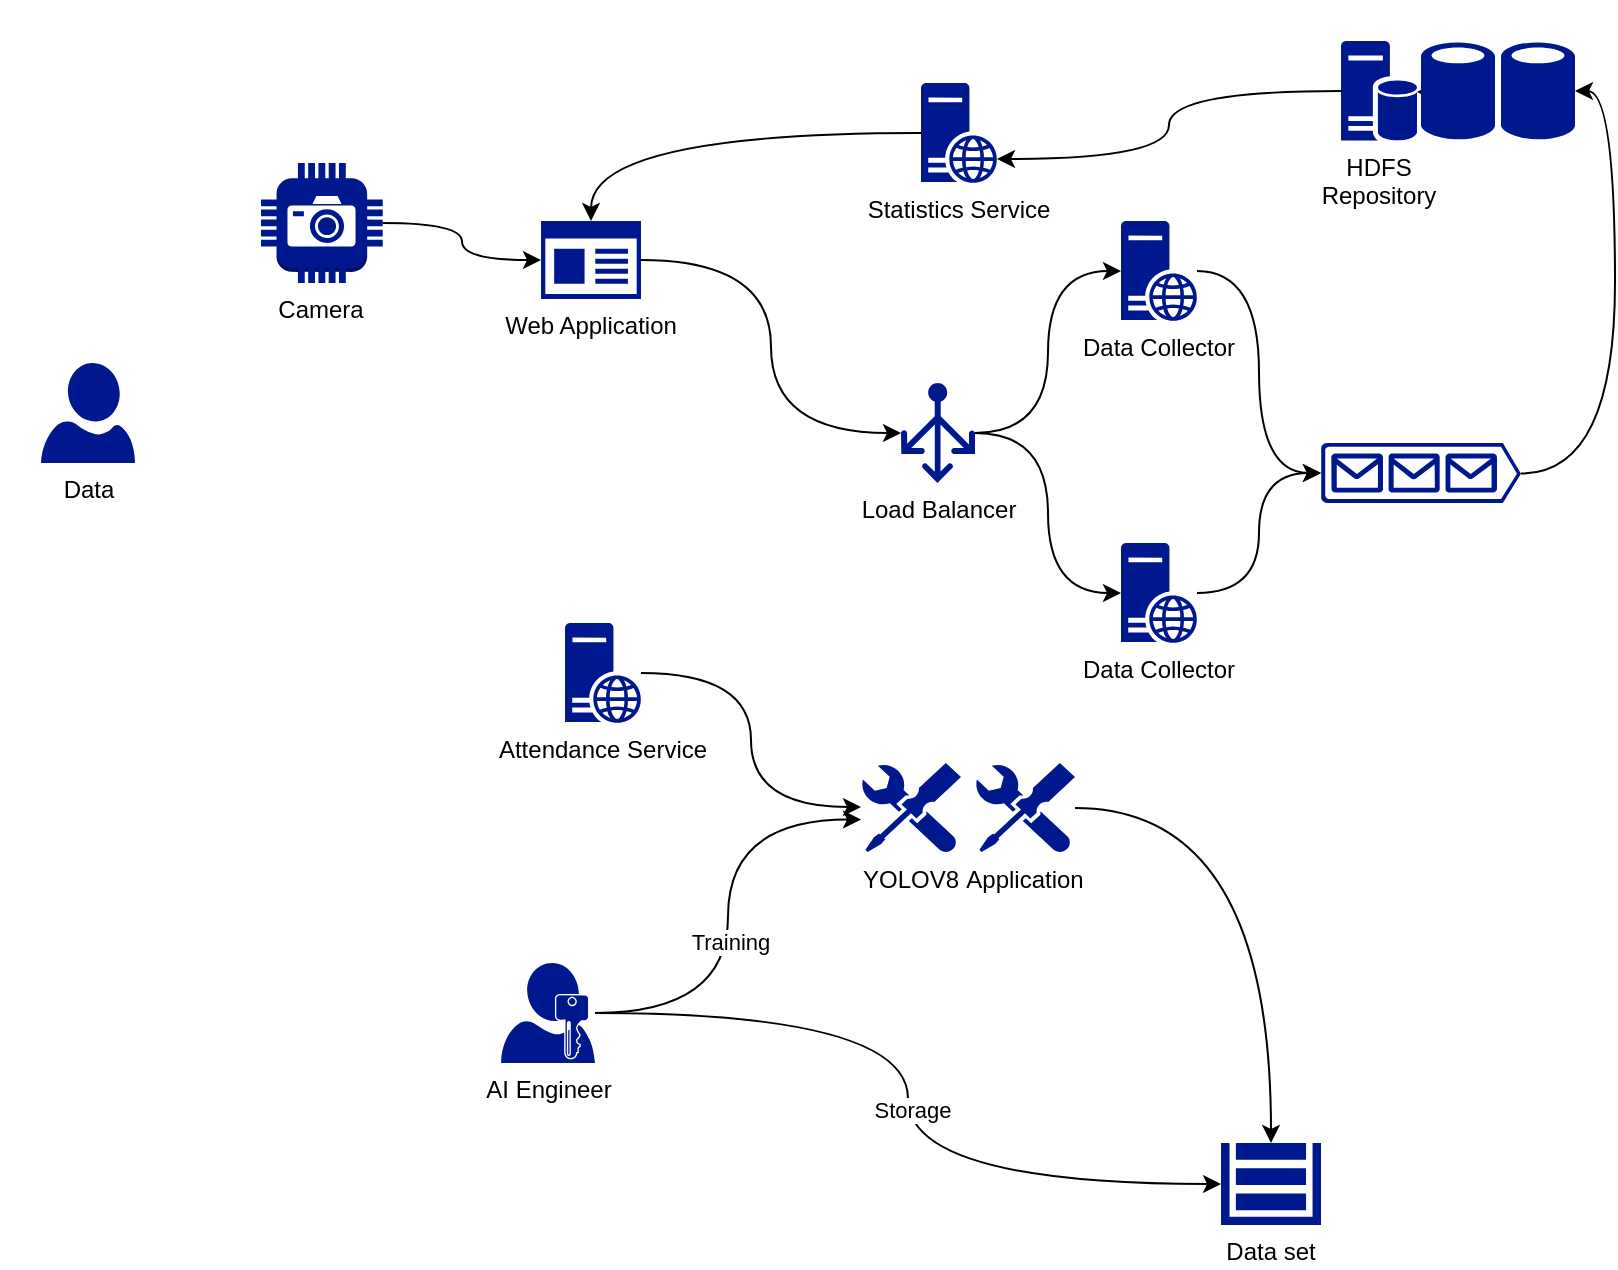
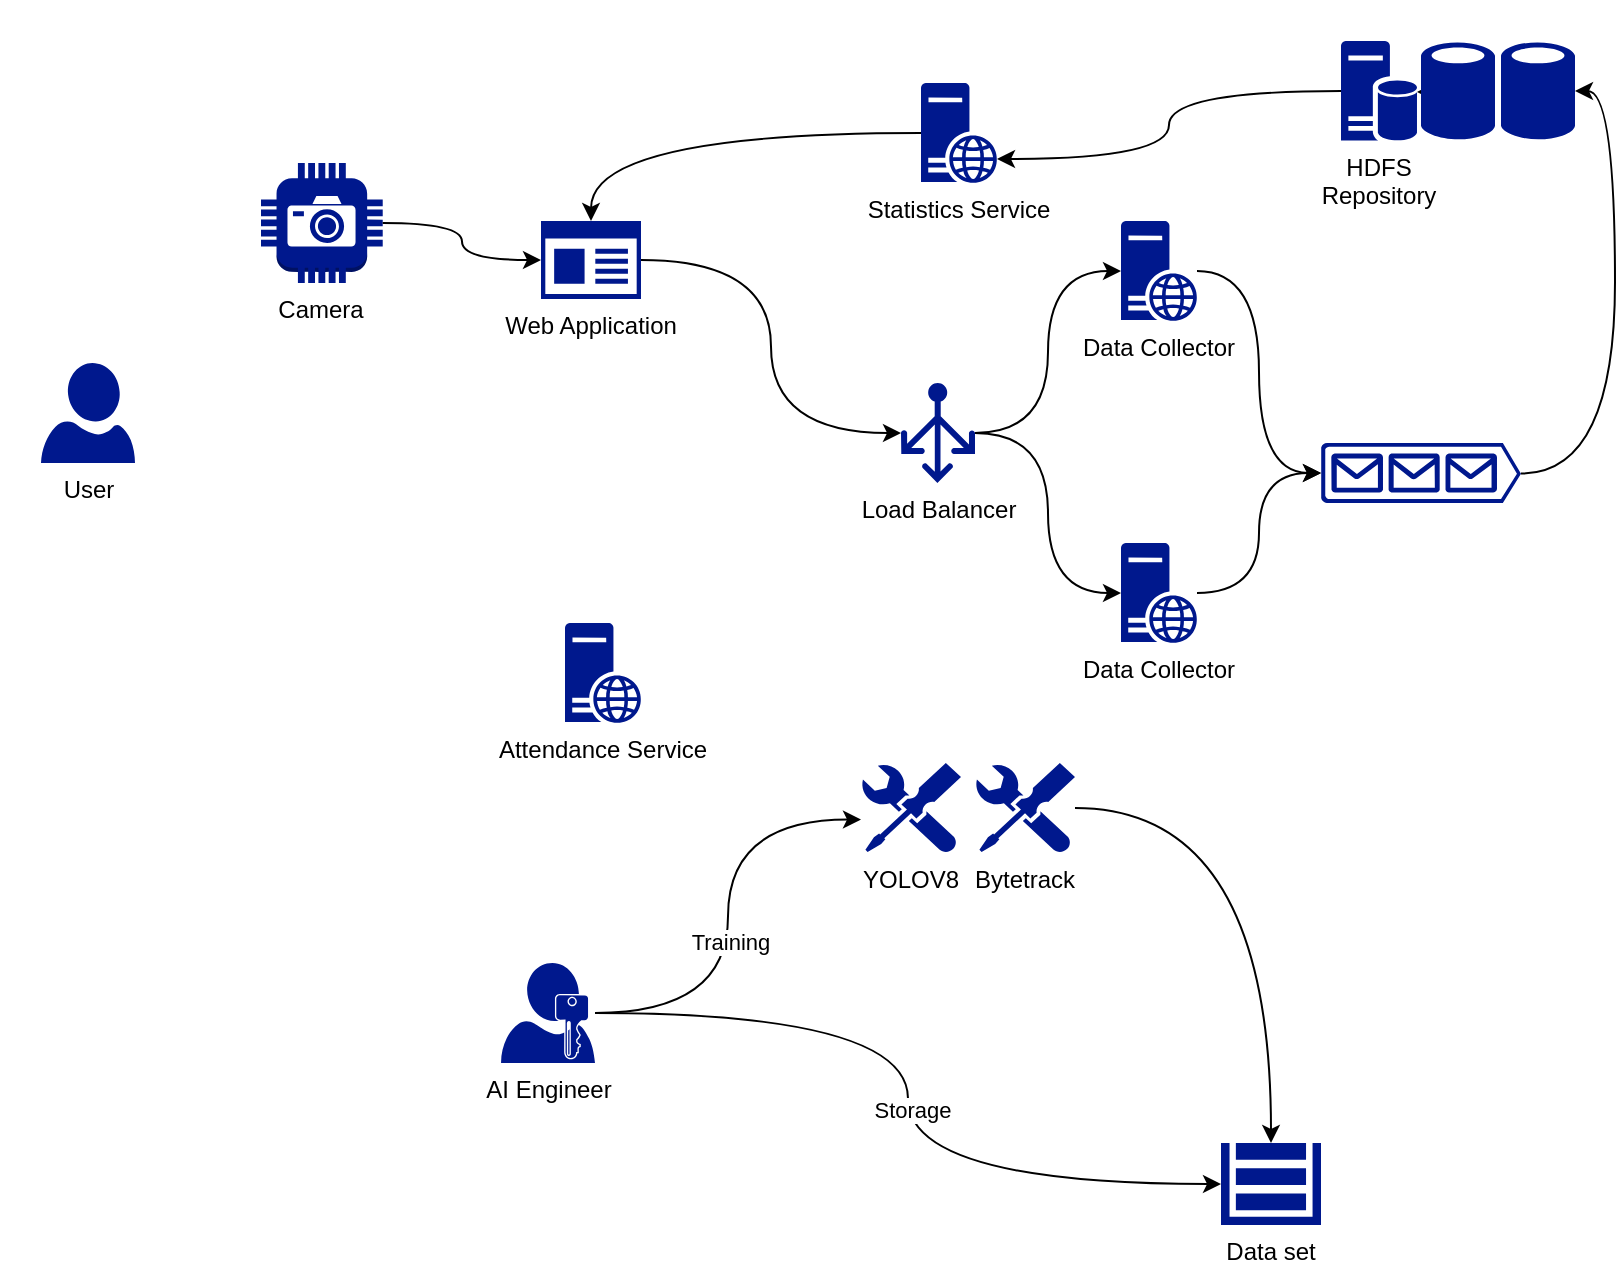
node "Data": label "Data" -> "User"
edge "Attendance Service" -> "YOLOV8": removed
node "Application": label "Application" -> "Bytetrack"
